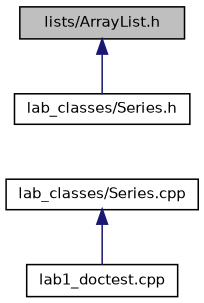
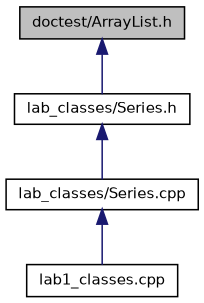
node "lists/ArrayList.h": label "lists/ArrayList.h" -> "doctest/ArrayList.h"
edge "lab_classes/Series.cpp" -> "lab_classes/Series.h": added
node "lab1_doctest.cpp": label "lab1_doctest.cpp" -> "lab1_classes.cpp"
